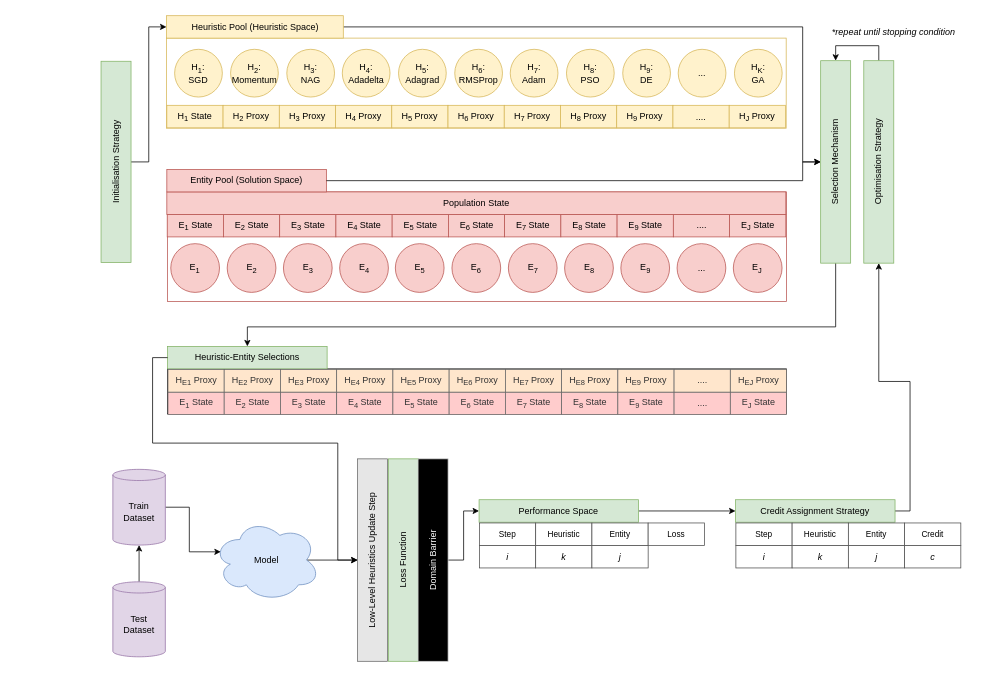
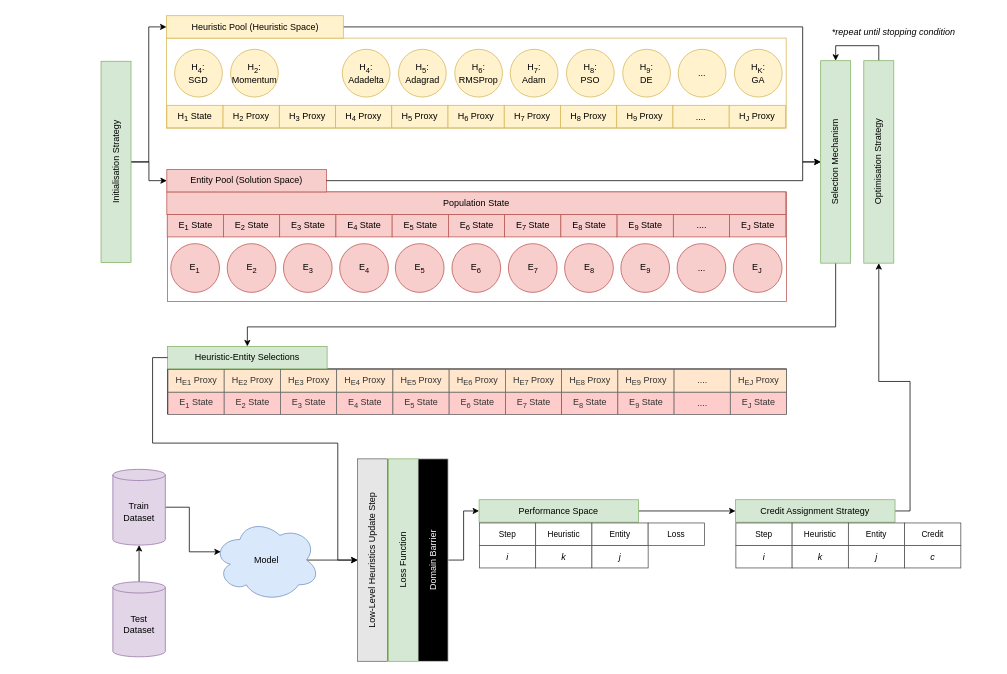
node "H1: SGD": label "H1: SGD" -> "H4: SGD"
node "H3: NAG": removed
edge "Initialisation Strategy" -> "Entity Pool (Solution Space)": added
